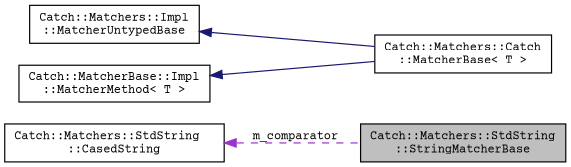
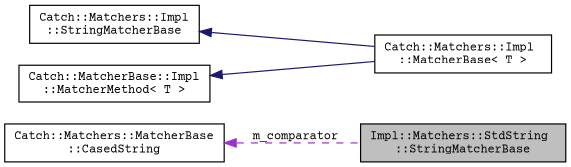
node "Catch::Matchers::Impl ::MatcherUntypedBase": label "Catch::Matchers::Impl ::MatcherUntypedBase" -> "Catch::Matchers::Impl ::StringMatcherBase"
node "Catch::Matchers::Catch ::MatcherBase< T >": label "Catch::Matchers::Catch ::MatcherBase< T >" -> "Catch::Matchers::Impl ::MatcherBase< T >"
node "Catch::Matchers::StdString ::CasedString": label "Catch::Matchers::StdString ::CasedString" -> "Catch::Matchers::MatcherBase ::CasedString"
node "Catch::Matchers::StdString ::StringMatcherBase": label "Catch::Matchers::StdString ::StringMatcherBase" -> "Impl::Matchers::StdString ::StringMatcherBase"
